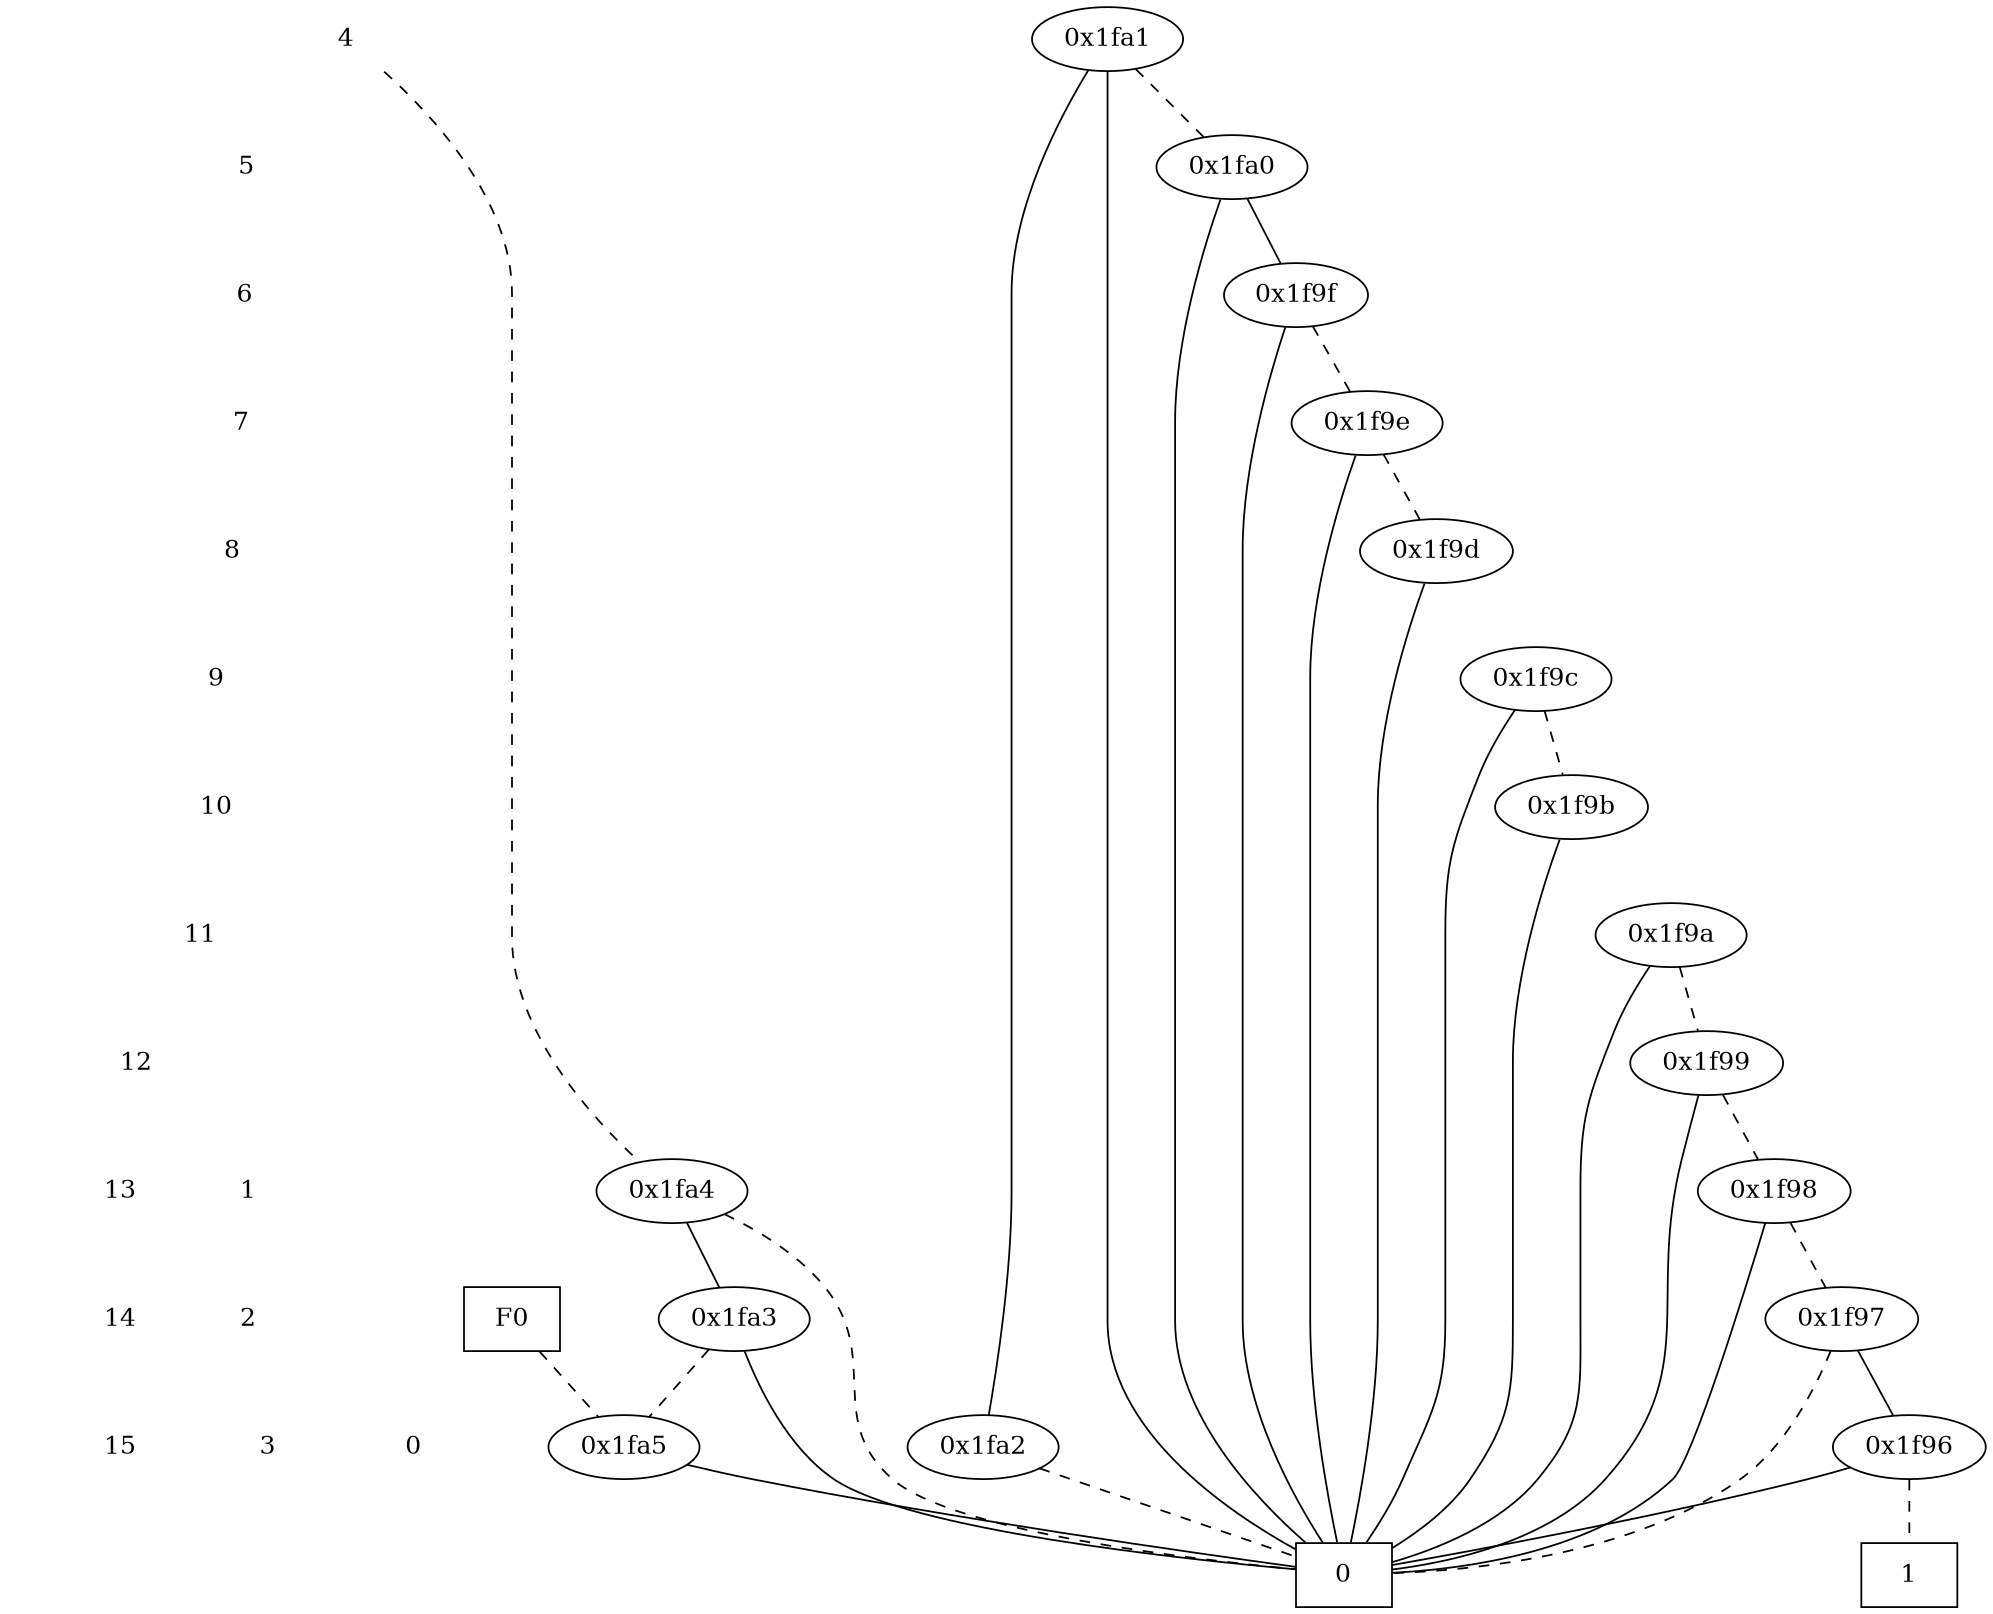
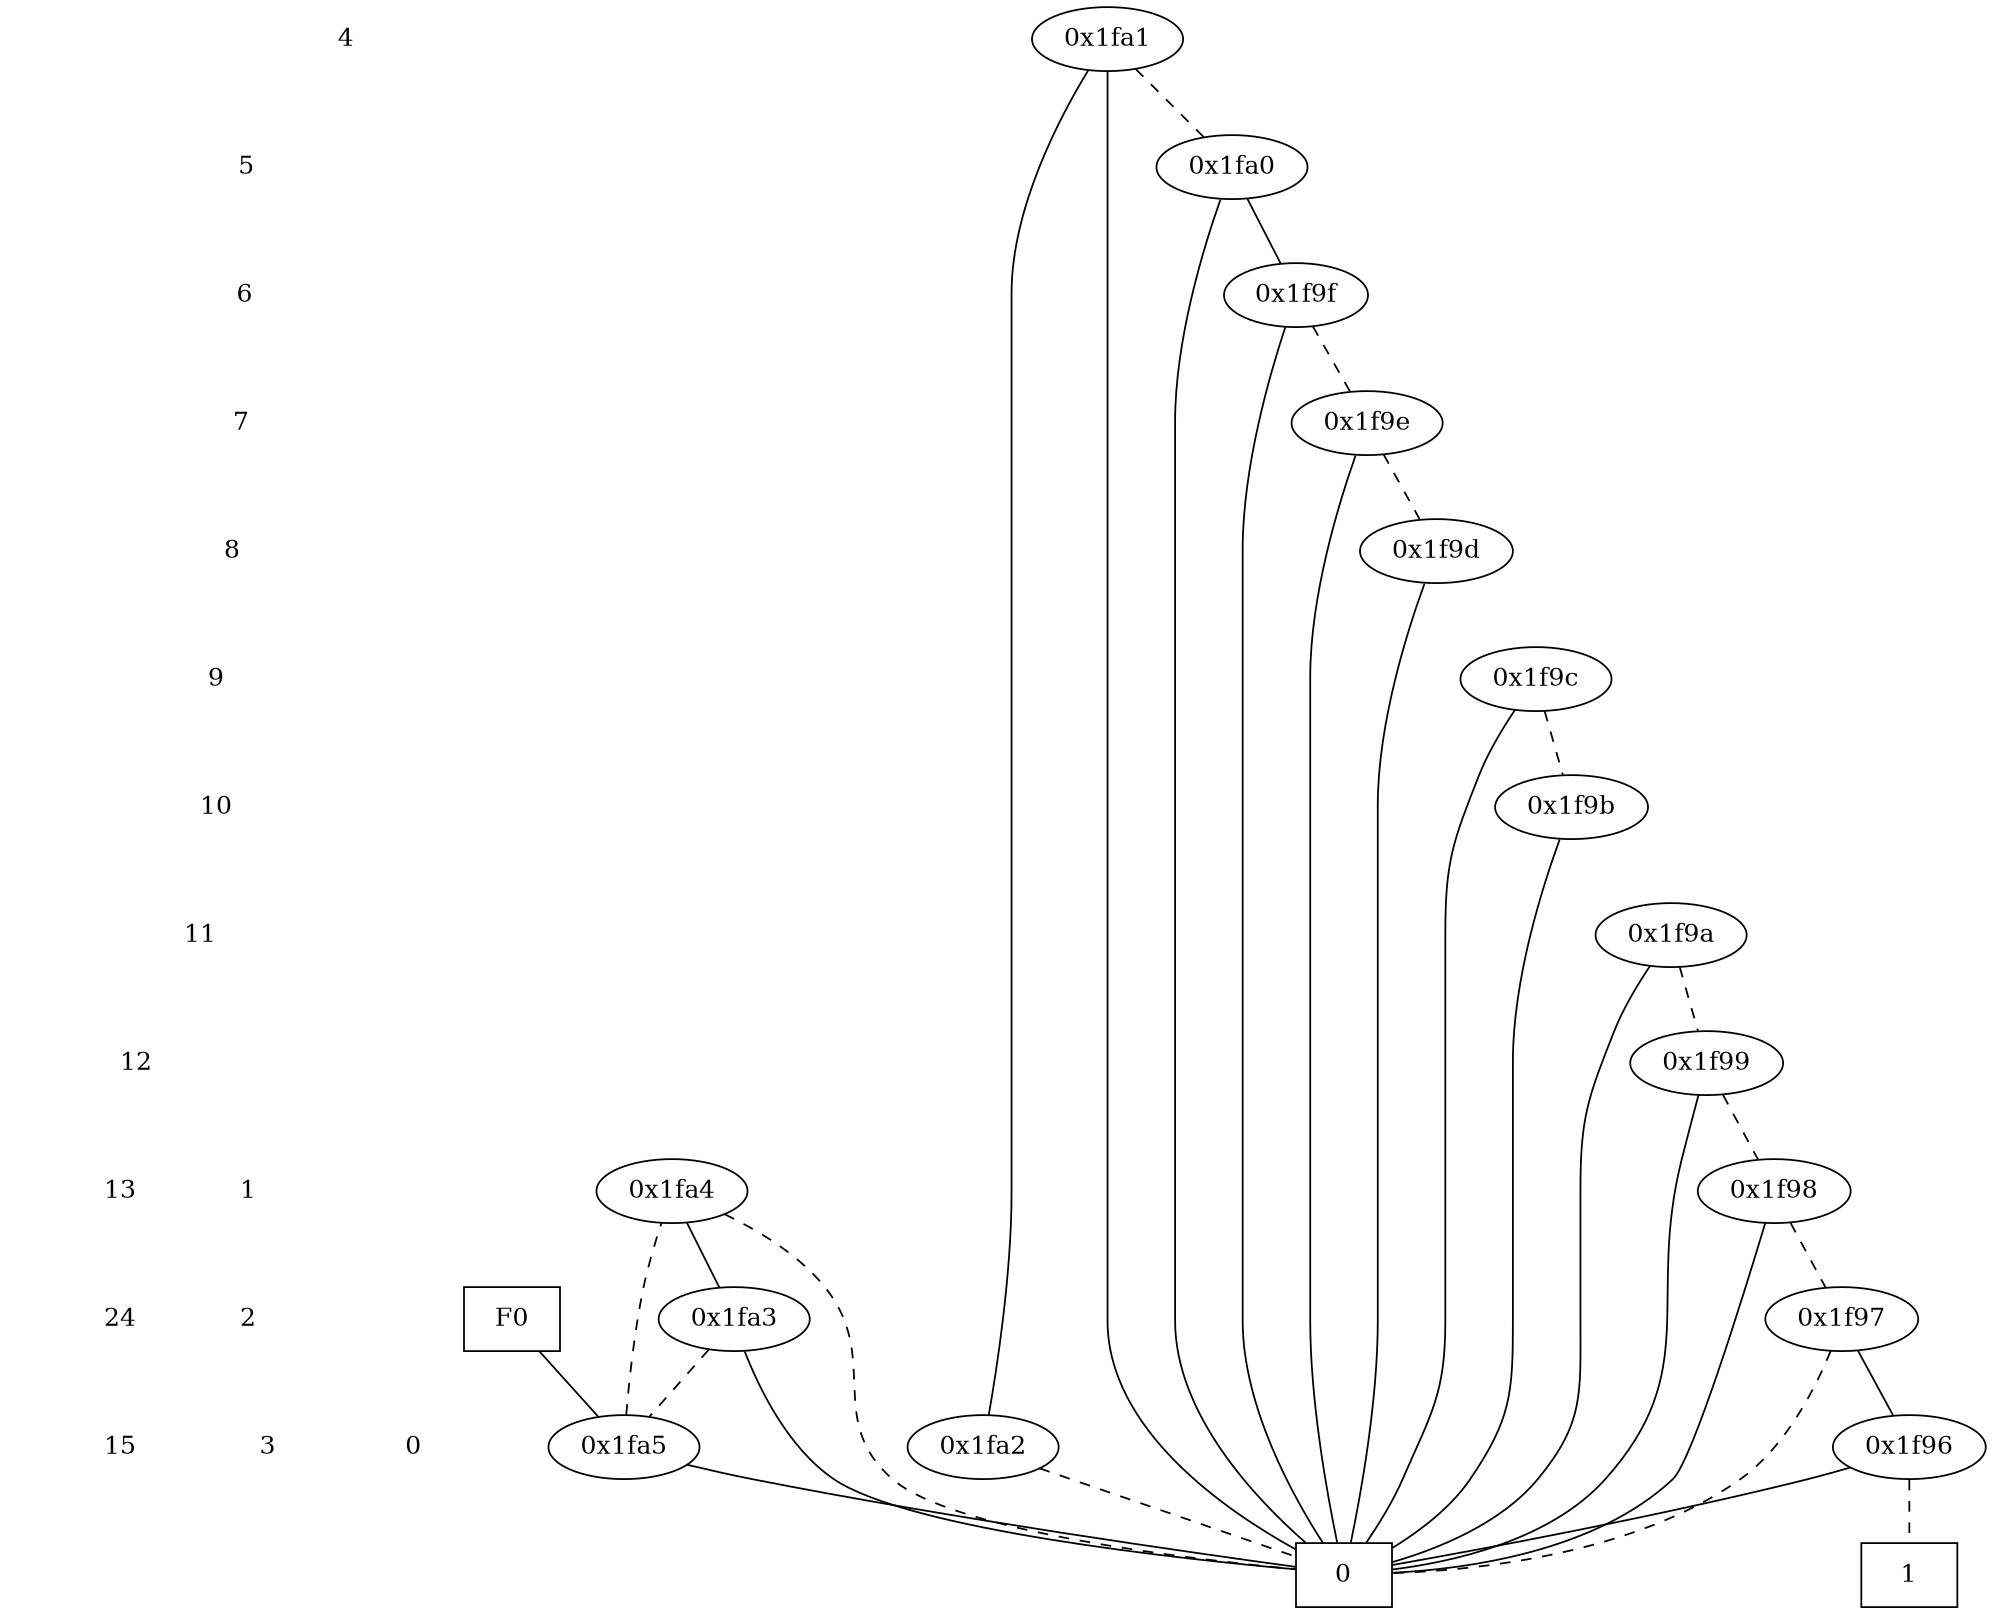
edge "4" -- "0x1fa4": now "0x1fa5" -- "0x1fa4"
node "14": label "14" -> "24"
edge "F0" -- "0x1fa5": style dashed -> solid
